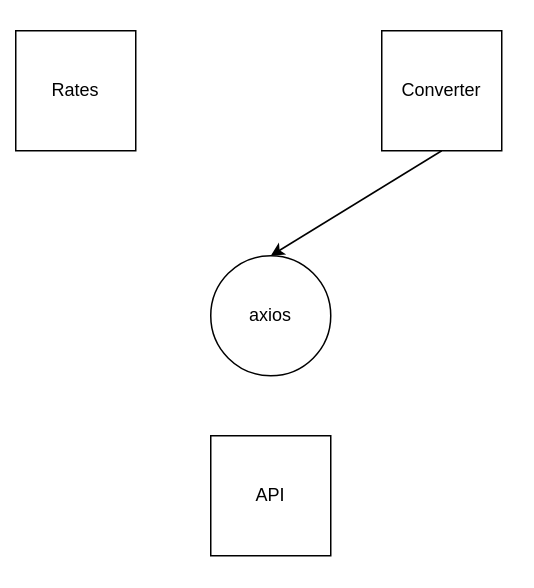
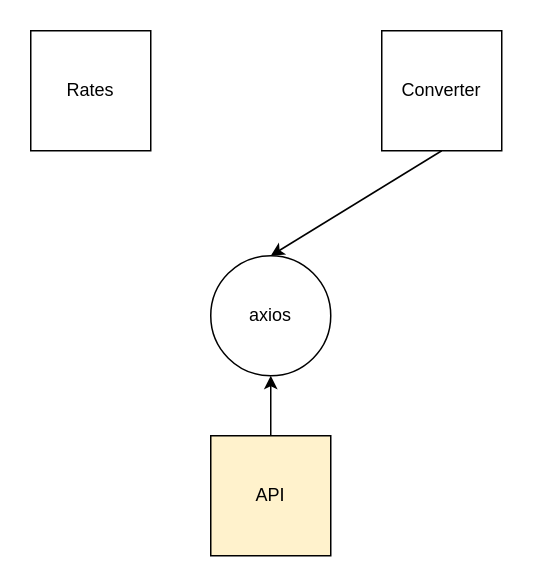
node "Rates": moved (76, 91) -> (91, 91)
edge "API" -> "axios": added
node "API": fillcolor #ffffff -> #fff2cc
